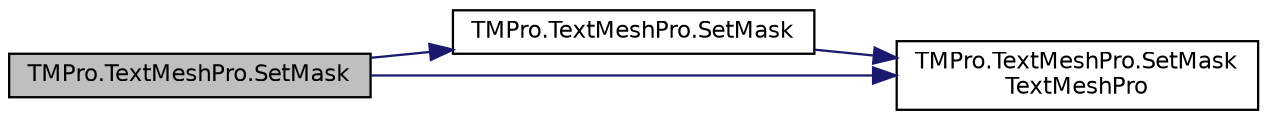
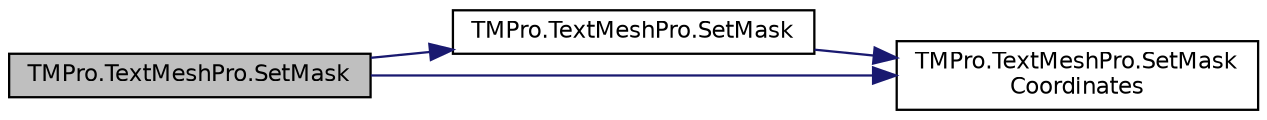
node "TMPro.TextMeshPro.SetMask TextMeshPro": label "TMPro.TextMeshPro.SetMask TextMeshPro" -> "TMPro.TextMeshPro.SetMask Coordinates"
